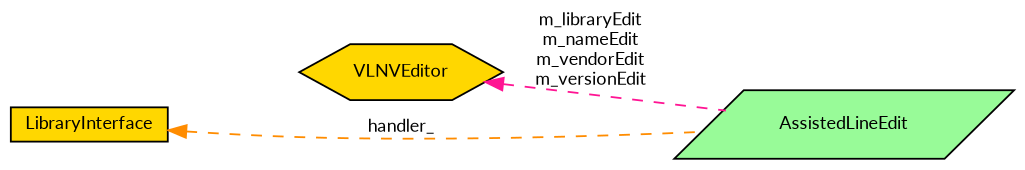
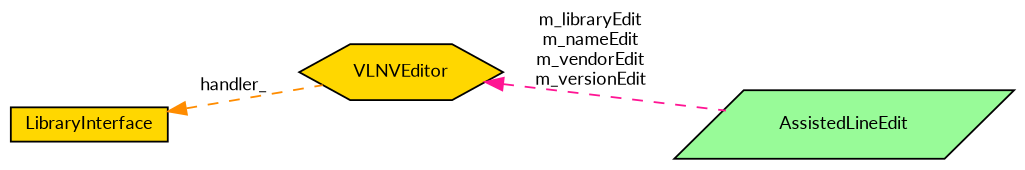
edge "AssistedLineEdit" -> "LibraryInterface": now "VLNVEditor" -> "LibraryInterface"
